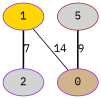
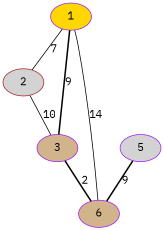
node "5": color brown -> purple
edge "1" -- "2": style bold -> solid
node "2": color purple -> brown
node "0": label "0" -> "6"
node "3": added
